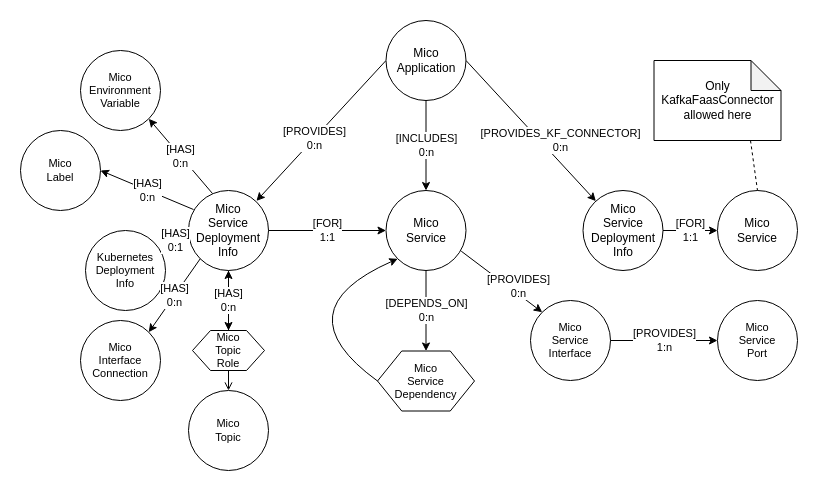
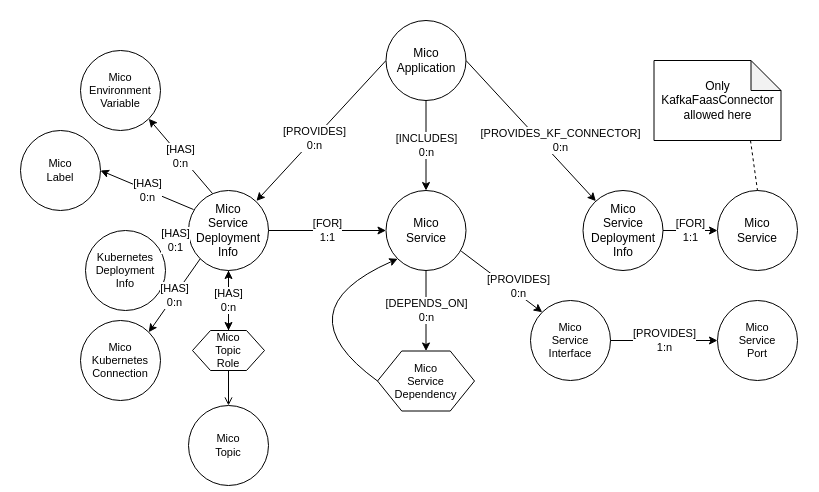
node "Mico Interface Connection": label "Mico Interface Connection" -> "Mico Kubernetes Connection"
node "Mico Topic": moved (229, 431) -> (229, 446)
